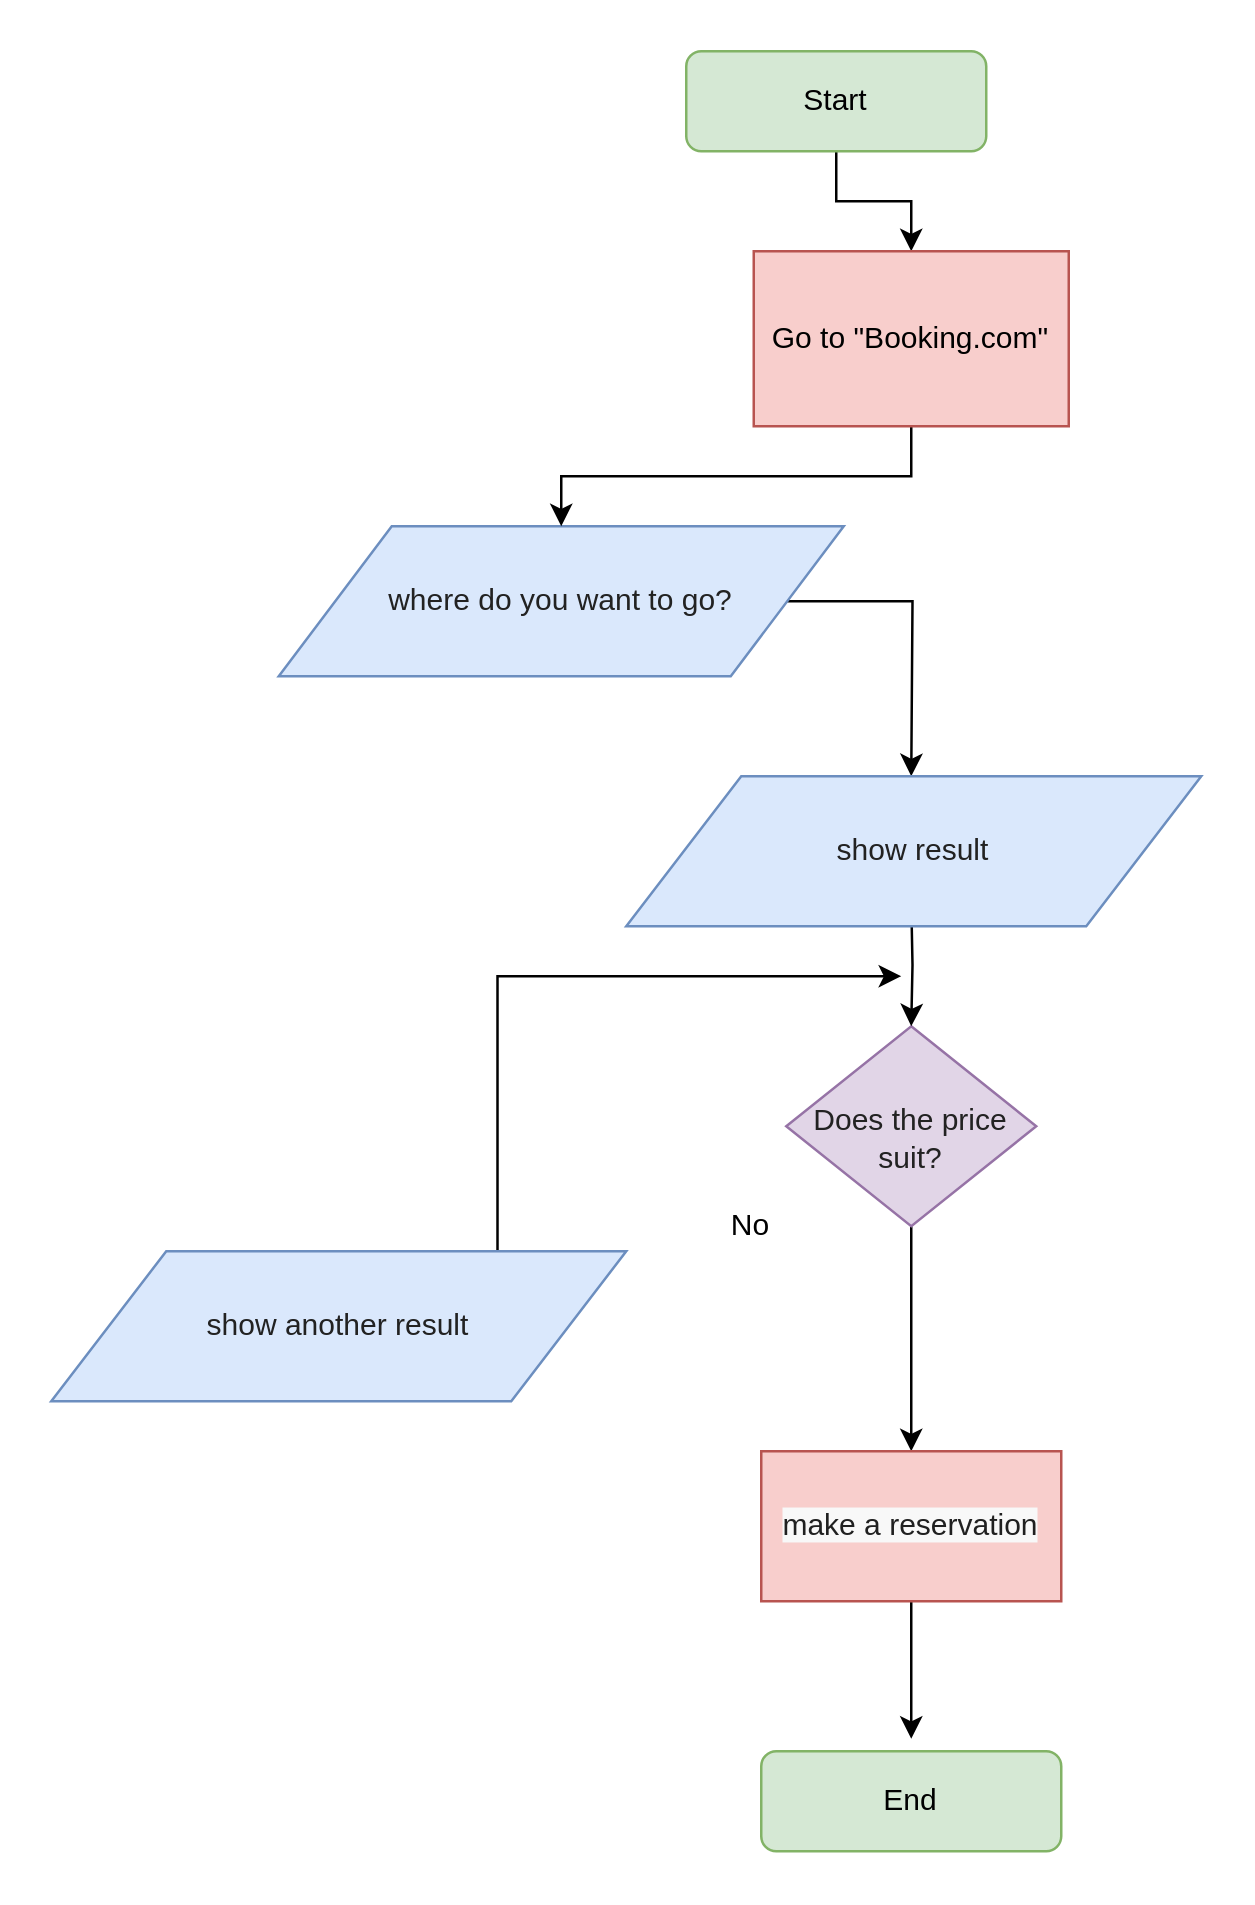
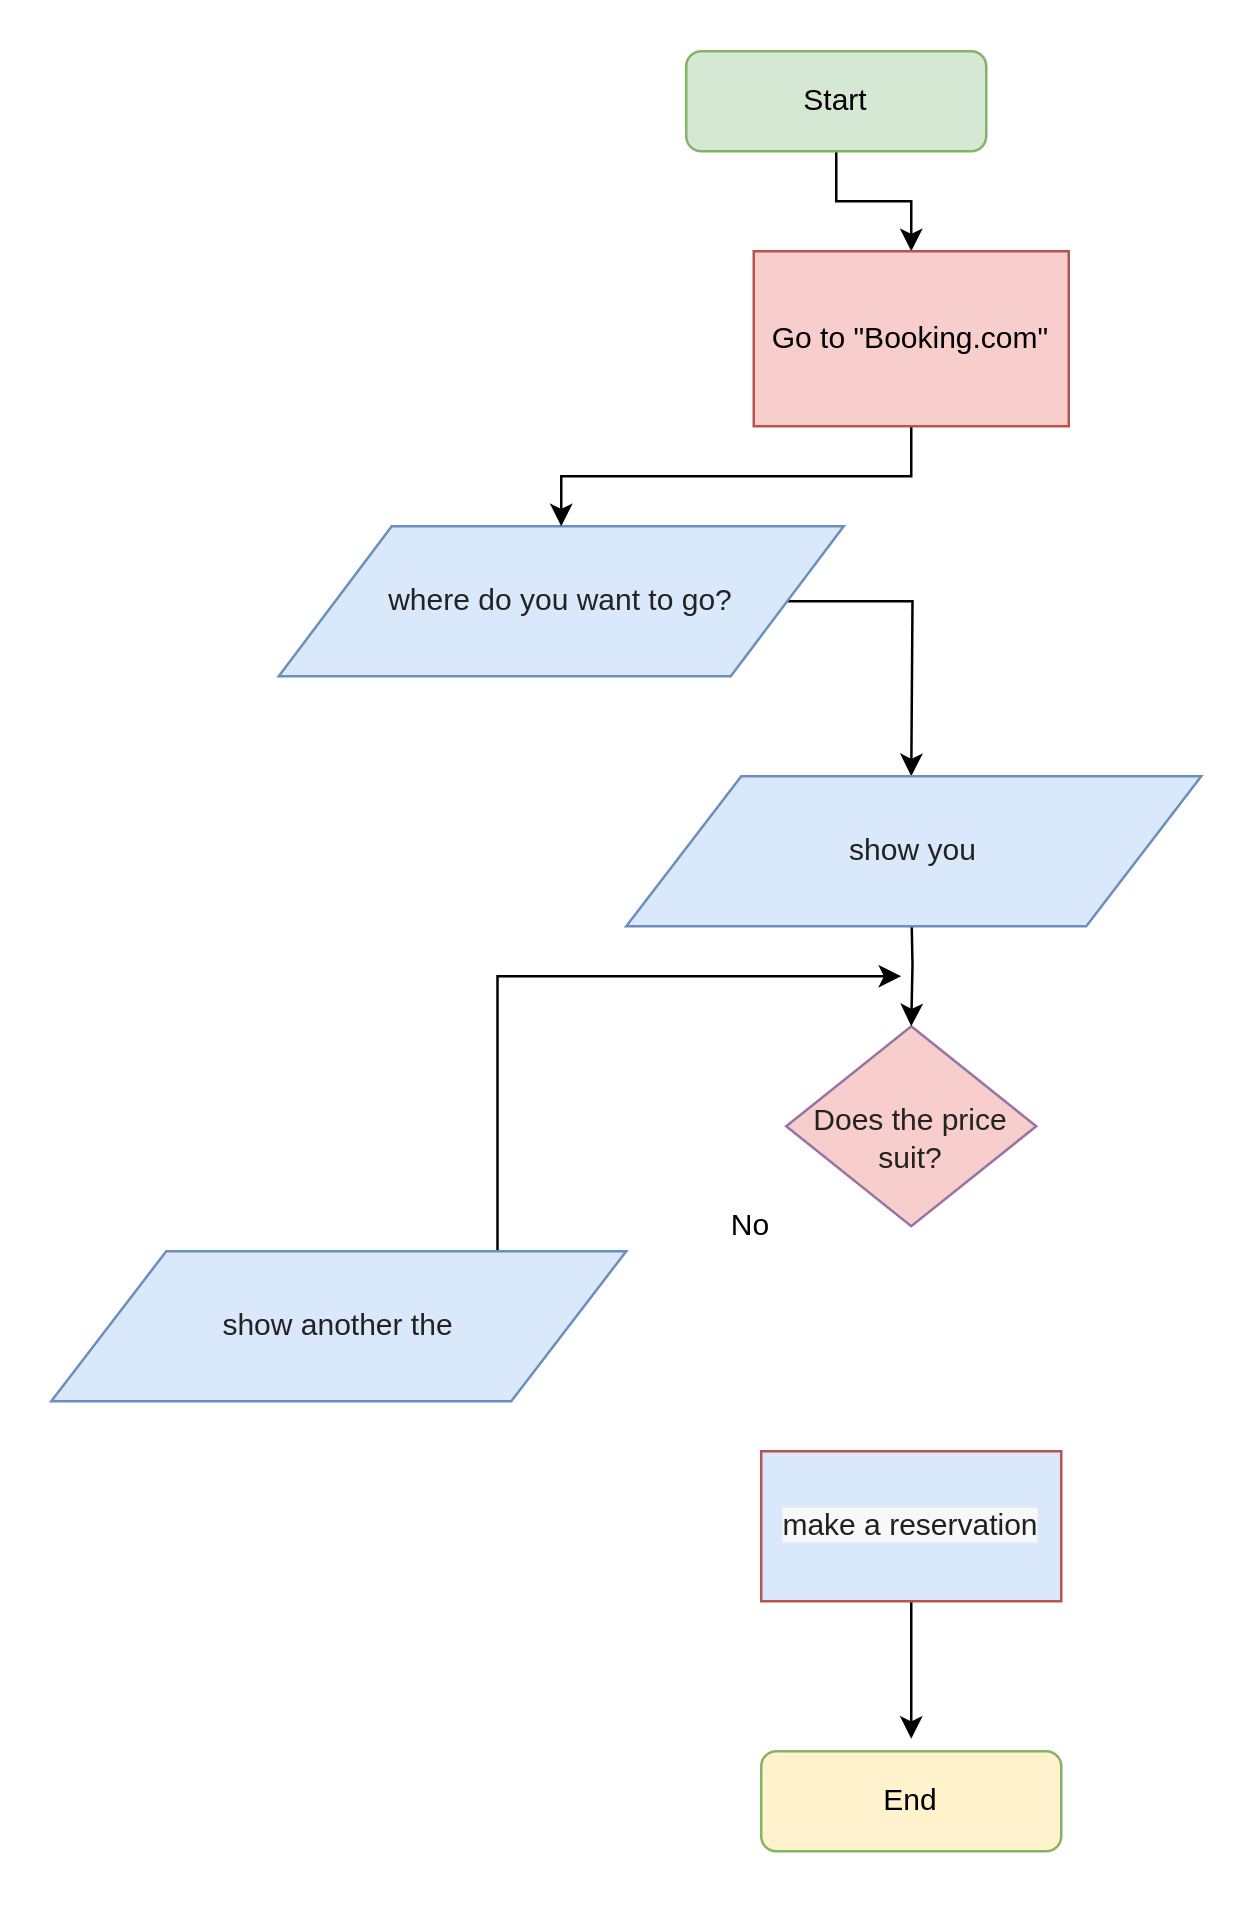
node "show result": label "show result" -> "show you"
node "Does the price suit?": fillcolor #e1d5e7 -> #f8cecc
node "show another result": label "show another result" -> "show another the"
edge "Does the price suit?" -> "make a reservation": removed
node "make a reservation": fillcolor #f8cecc -> #dae8fc
node "End": fillcolor #d5e8d4 -> #fff2cc
